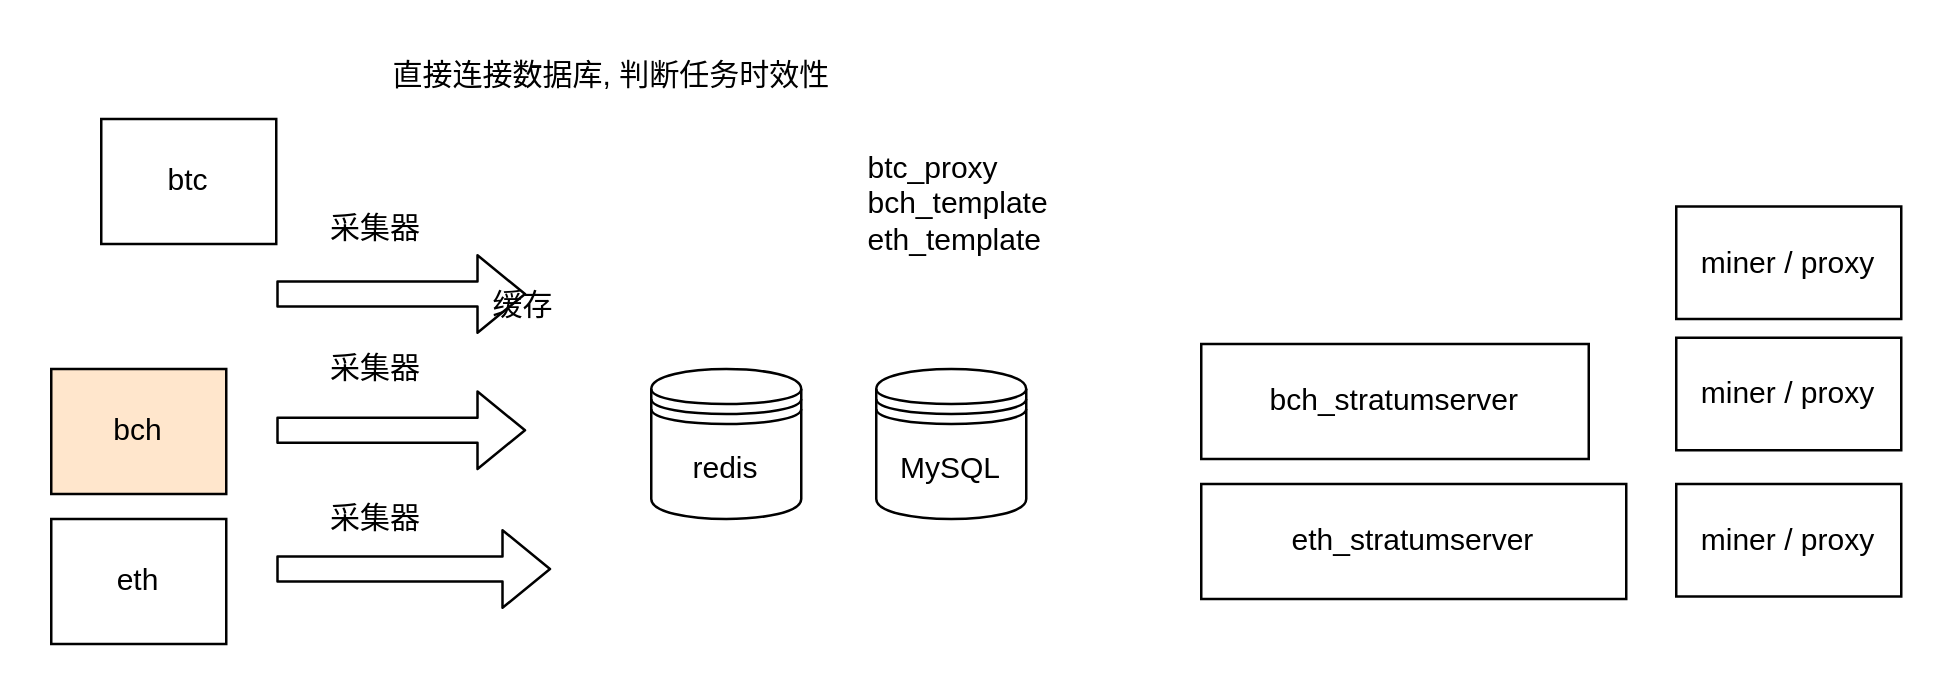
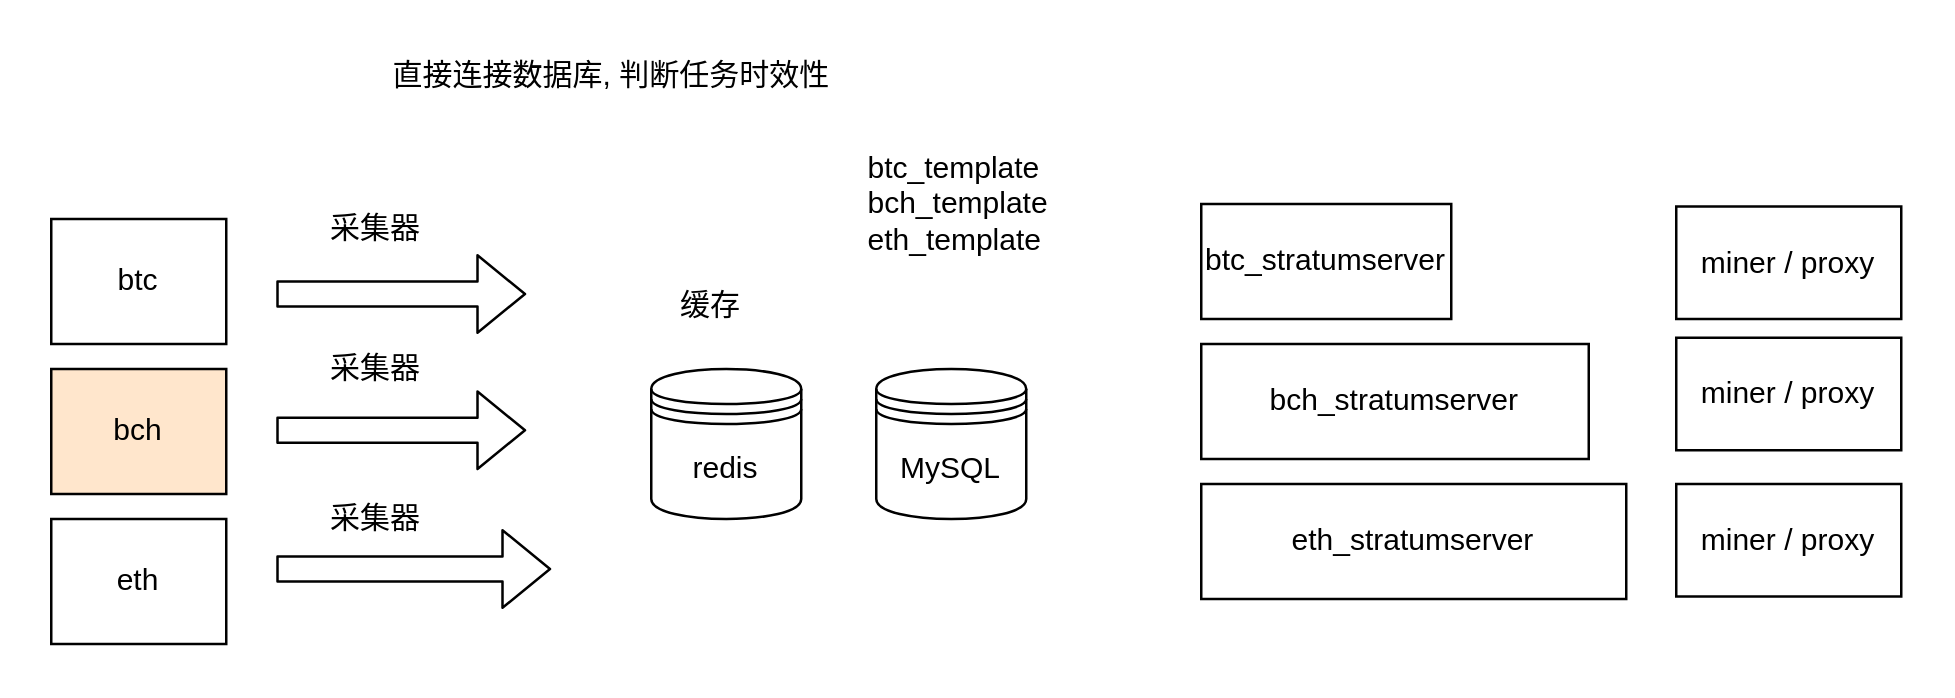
node "btc": moved (189, 181) -> (139, 281)
node "btc_proxy bch_template eth_template": label "btc_proxy bch_template eth_template" -> "btc_template bch_template eth_template"
node "btc_stratumserver": added
node "缓存": moved (539, 306) -> (726, 306)
